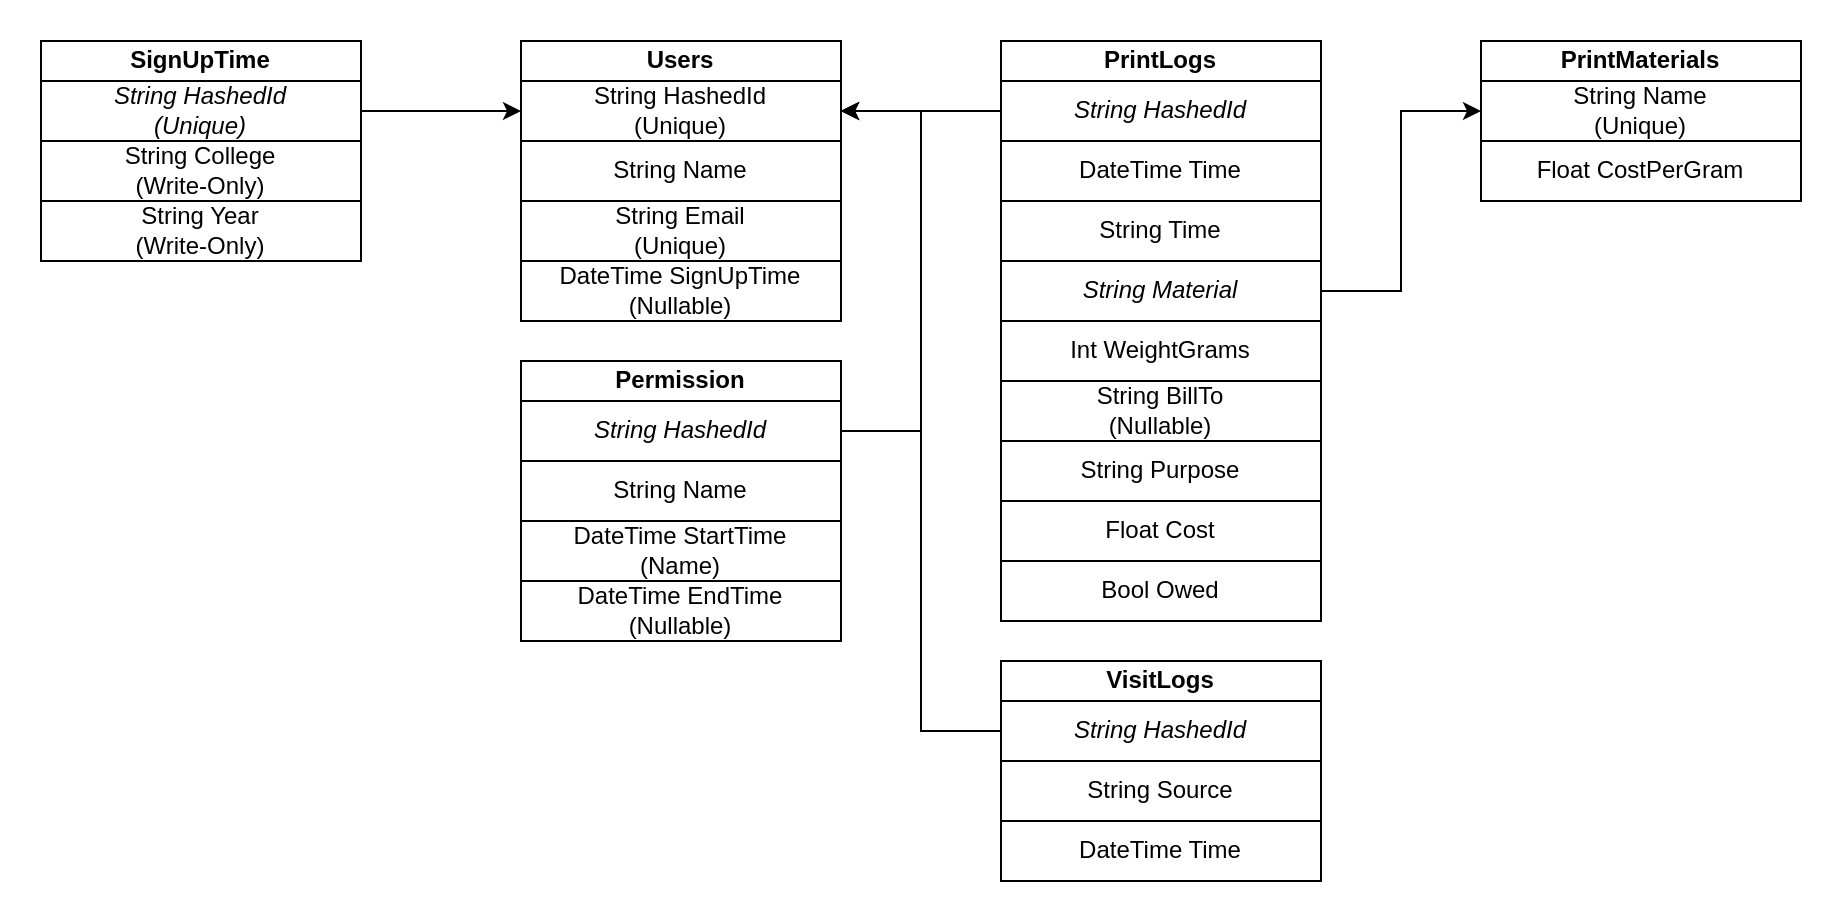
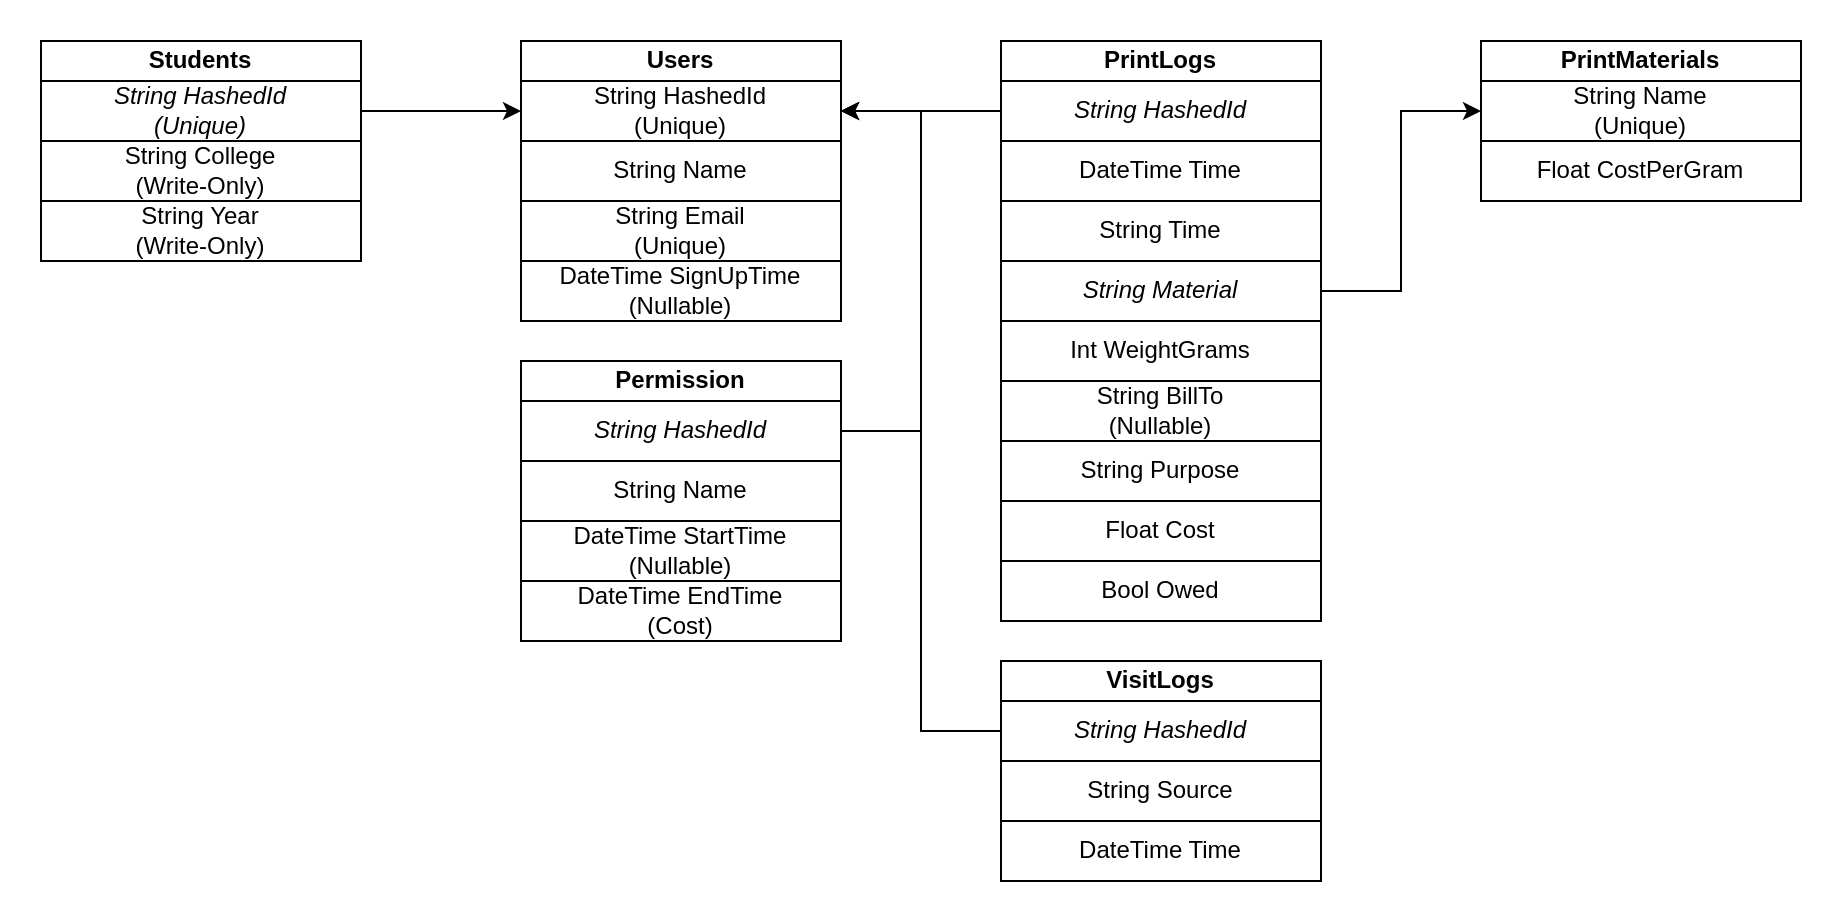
node "SignUpTime": label "SignUpTime" -> "Students"
node "DateTime StartTime (Name)": label "DateTime StartTime (Name)" -> "DateTime StartTime (Nullable)"
node "DateTime EndTime (Nullable)": label "DateTime EndTime (Nullable)" -> "DateTime EndTime (Cost)"
